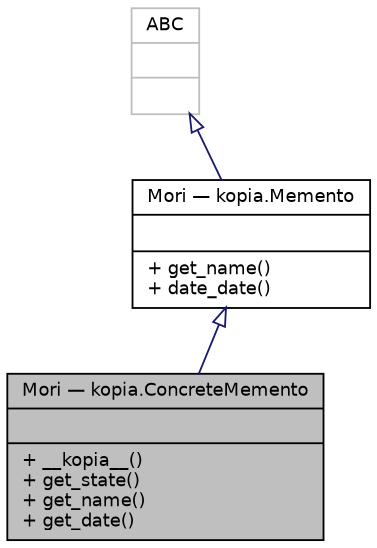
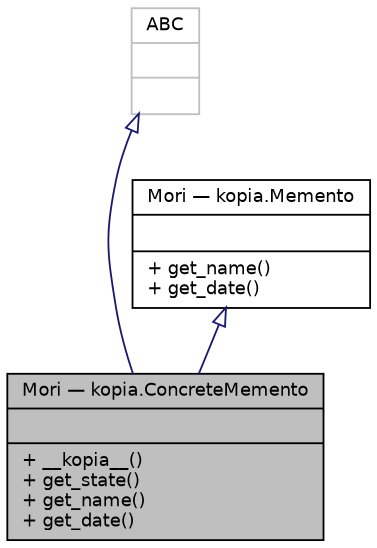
edge "Mori — kopia.Memento" -> "ABC": now "Mori — kopia.ConcreteMemento" -> "ABC"
node "Mori — kopia.Memento": text "+ date_date()" -> "+ get_date()"
